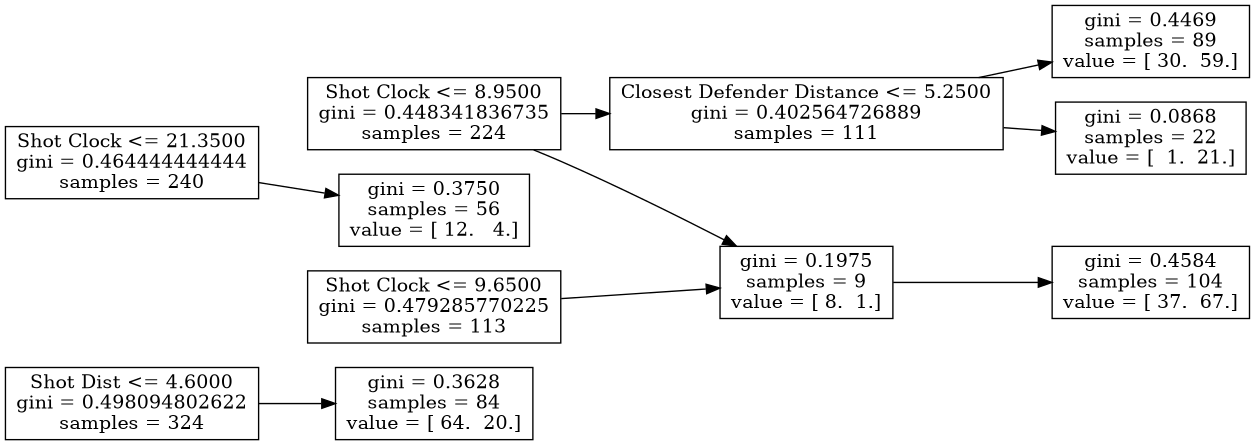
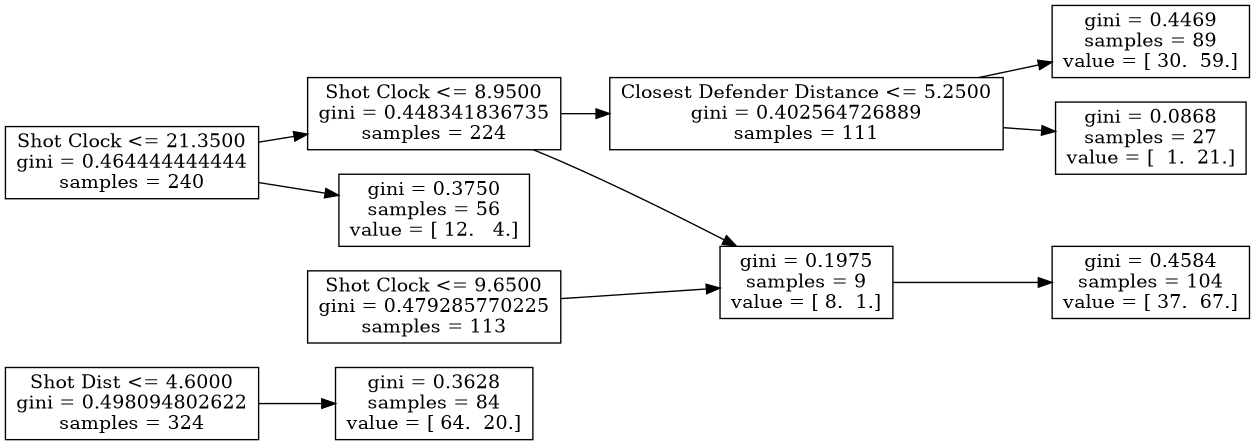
node "gini = 0.0868 samples = 22 value = [  1.  21.]": label "gini = 0.0868 samples = 22 value = [  1.  21.]" -> "gini = 0.0868 samples = 27 value = [  1.  21.]"
edge "Shot Clock <= 21.3500 gini = 0.464444444444 samples = 240" -> "Shot Clock <= 8.9500 gini = 0.448341836735 samples = 224": added
